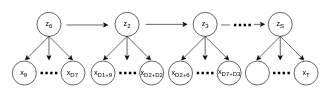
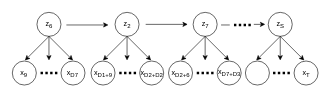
node "z3": label "z3" -> "z7"
